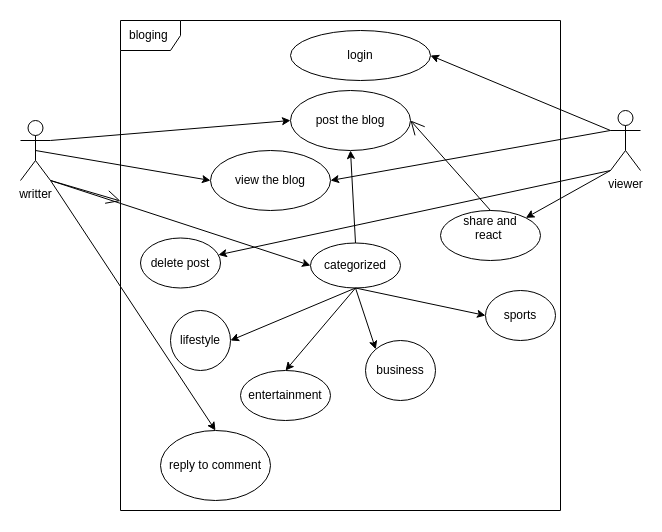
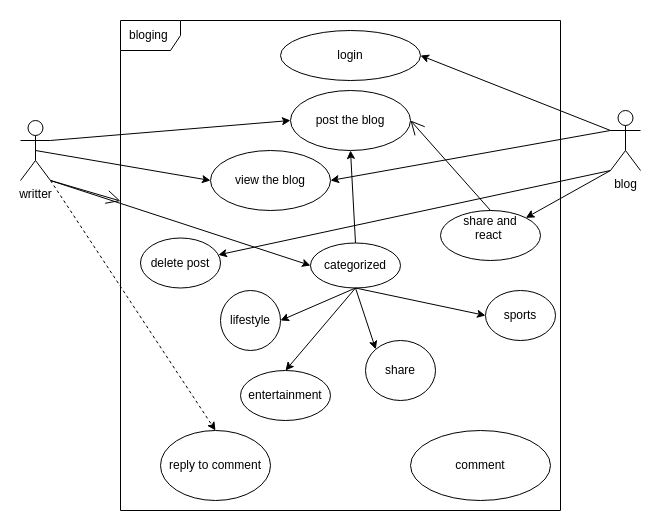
node "login": moved (361, 56) -> (351, 56)
node "viewer": label "viewer" -> "blog"
edge "writter" -> "reply to comment": style solid -> dashed
node "lifestyle": moved (201, 341) -> (251, 321)
node "business": label "business" -> "share"
node "comment": added
